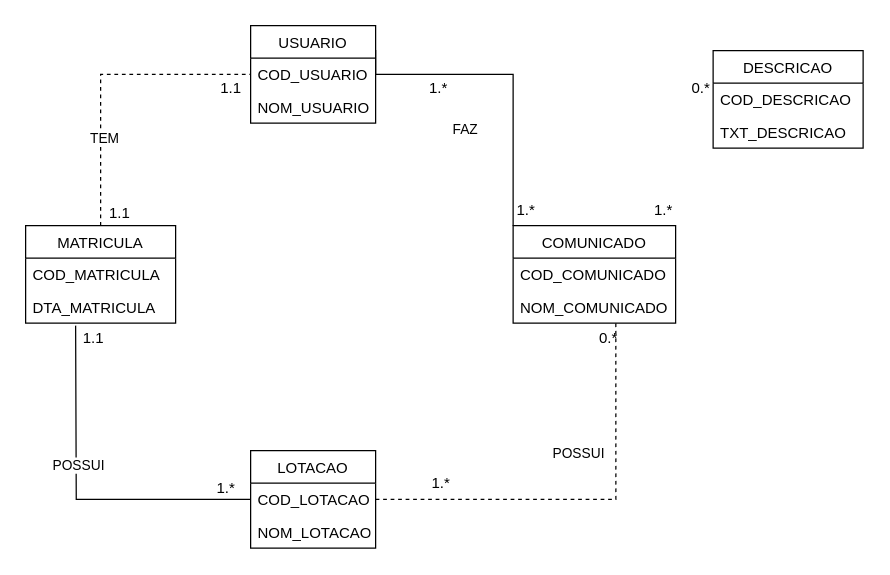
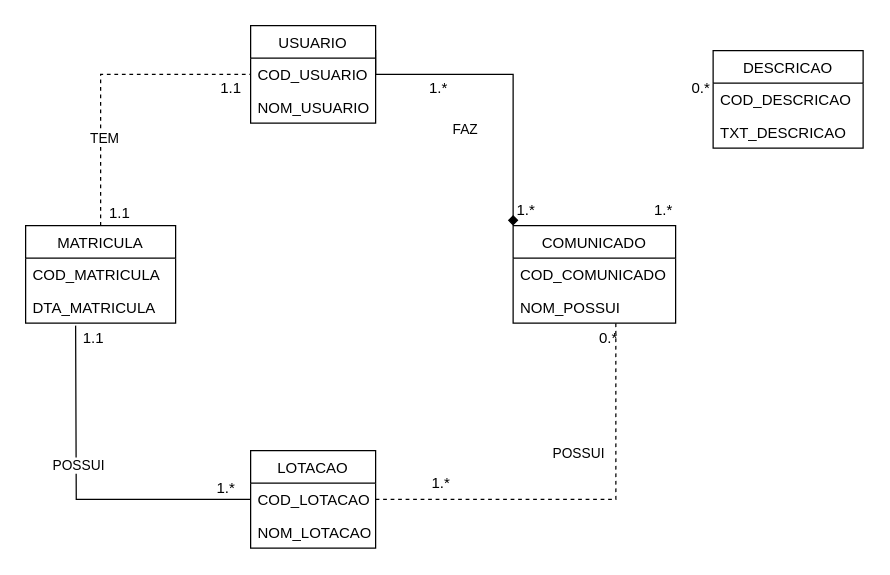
edge "USUARIO" -- "COMUNICADO": arrowhead none -> diamond
node "NOM_COMUNICADO": label "NOM_COMUNICADO" -> "NOM_POSSUI"
